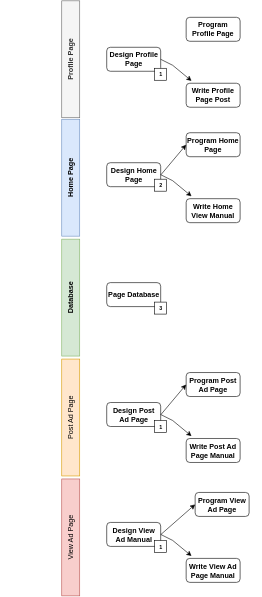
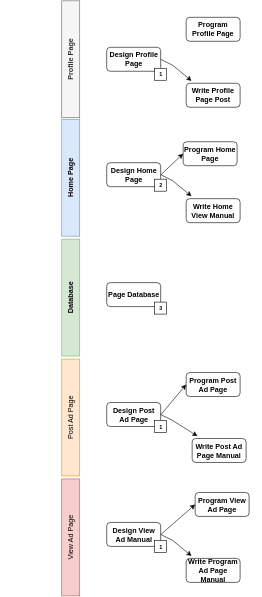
node "Program Home Page": moved (213, 145) -> (210, 154)
node "Write Post Ad Page Manual": moved (213, 451) -> (219, 451)
node "Write View Ad Page Manual": label "Write View Ad Page Manual" -> "Write Program Ad Page Manual"
